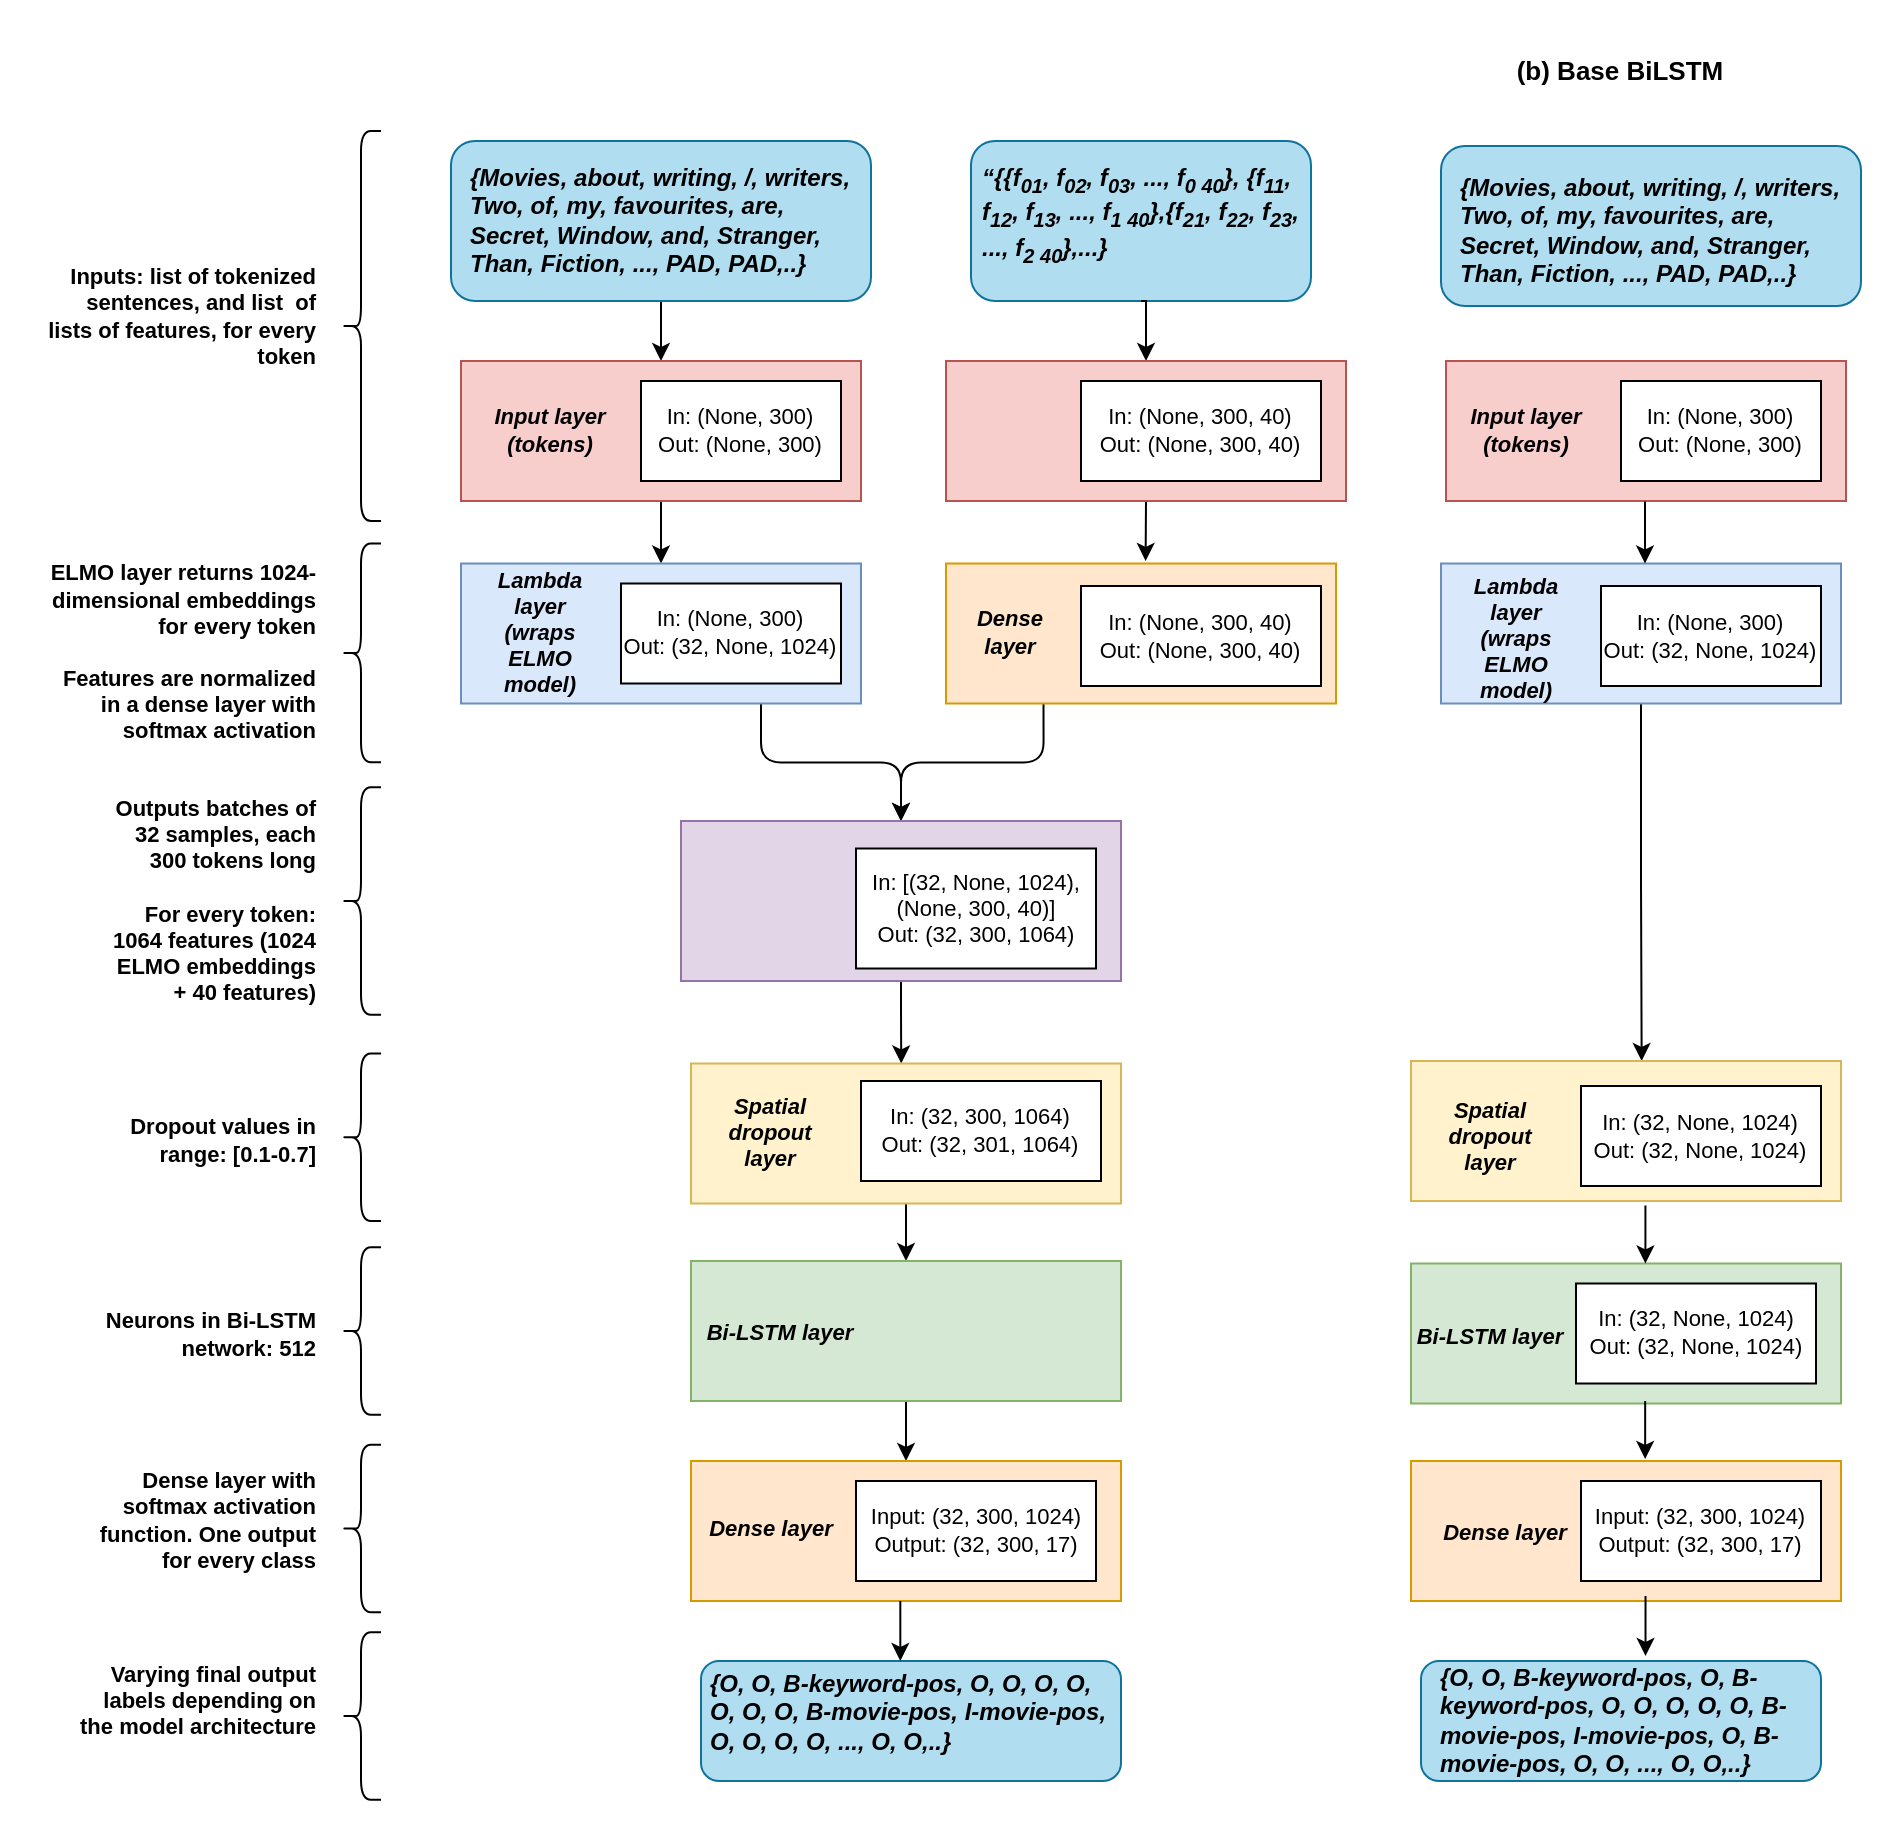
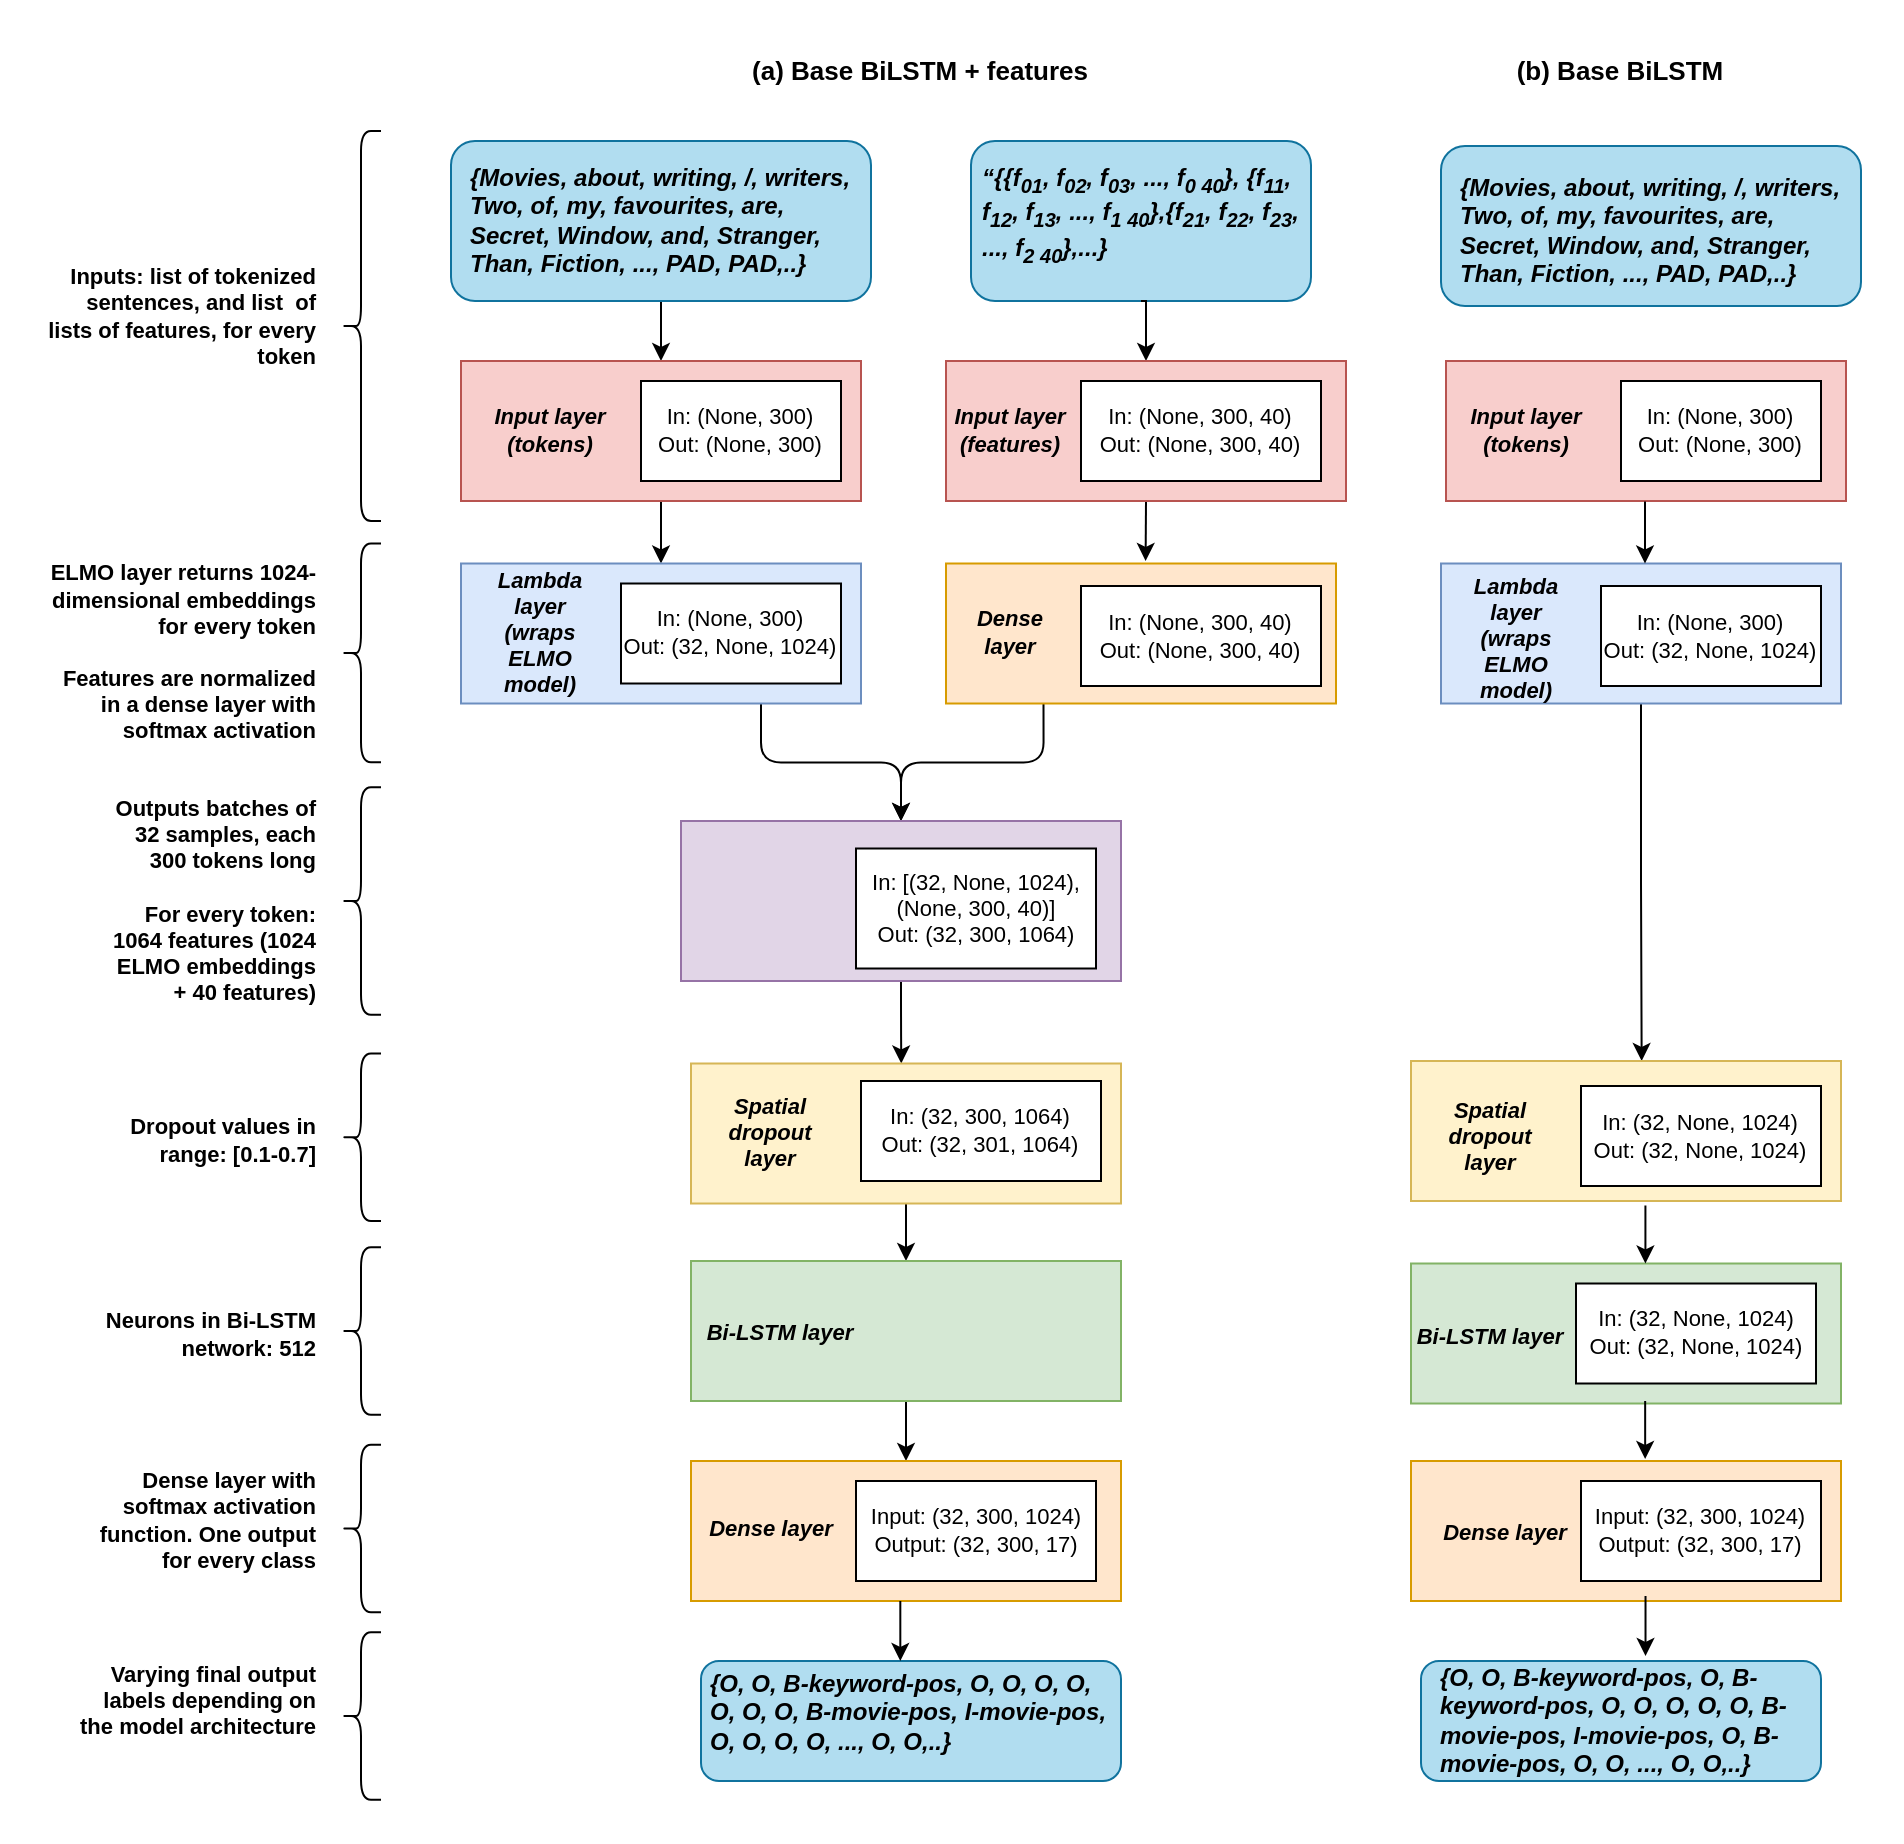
node "(a) Base BiLSTM + features": added
node "Input layer (features)": added
